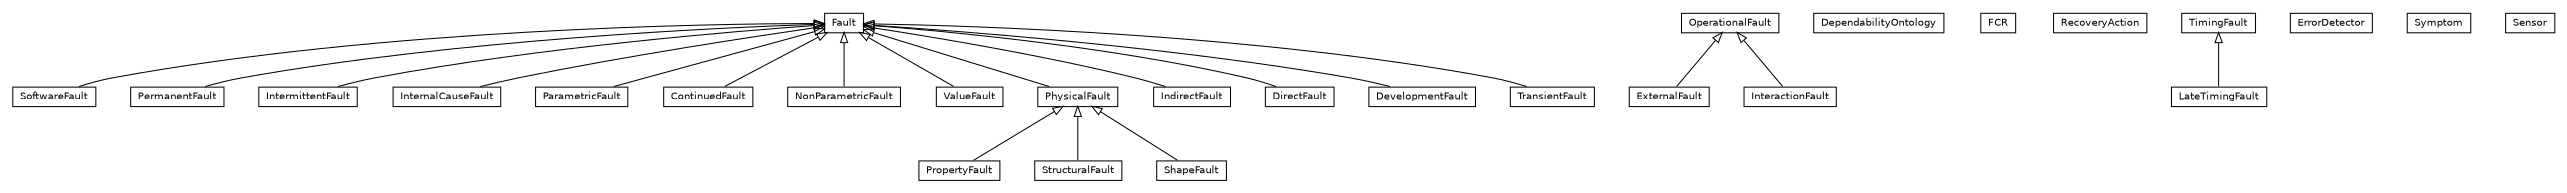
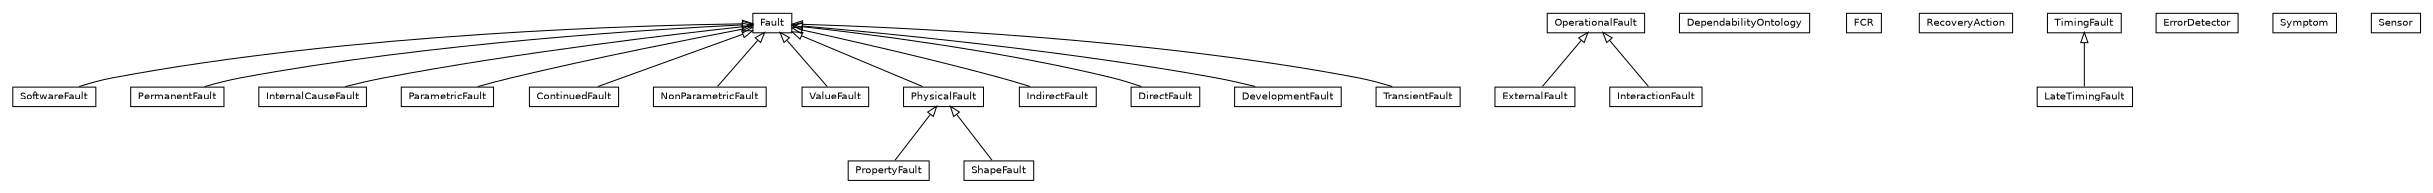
node "IntermittentFault": removed
node "StructuralFault": removed
